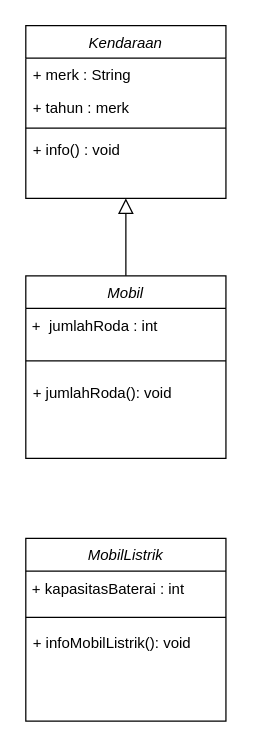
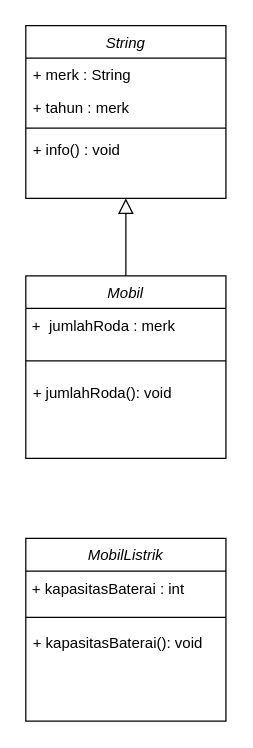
node "Kendaraan": label "Kendaraan" -> "String"
node "+ jumlahRoda : int": label "+ jumlahRoda : int" -> "+ jumlahRoda : merk"
node "+ infoMobilListrik(): void": label "+ infoMobilListrik(): void" -> "+ kapasitasBaterai(): void"
